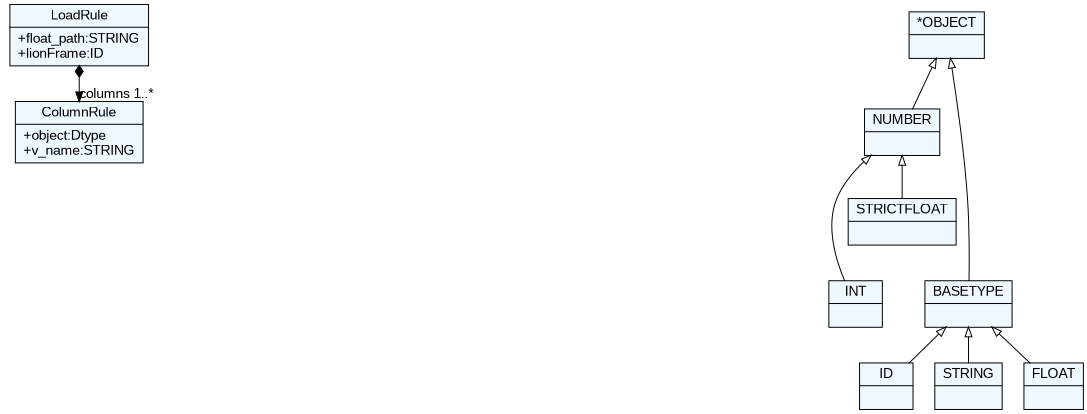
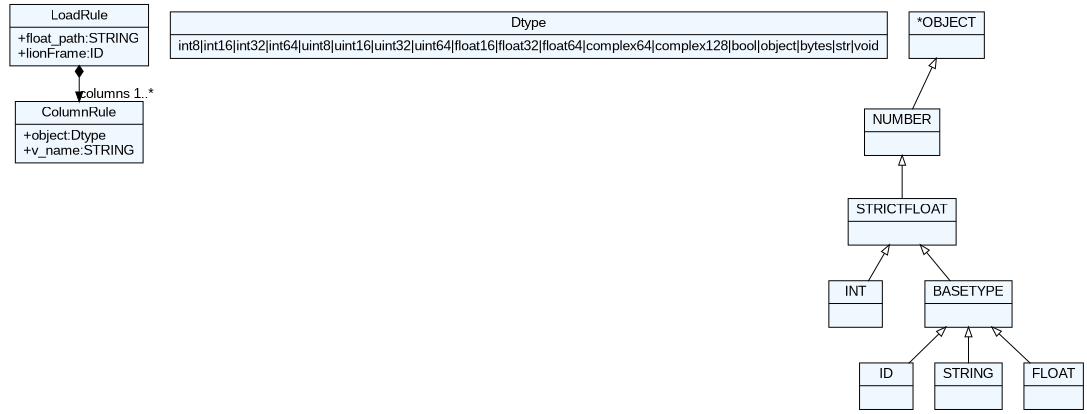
node "Dtype": added
edge "BASETYPE" -> "*OBJECT": now "BASETYPE" -> "STRICTFLOAT"
edge "INT" -> "NUMBER": now "INT" -> "STRICTFLOAT"
